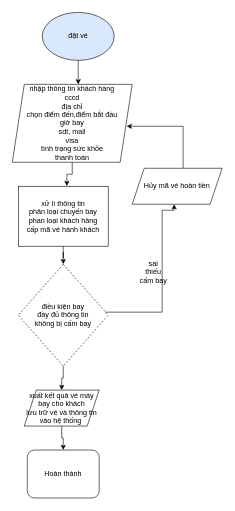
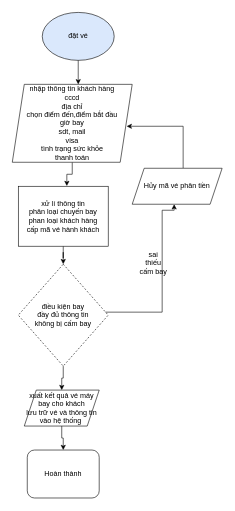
node "Hủy mã vé hoàn tiền": label "Hủy mã vé hoàn tiền" -> "Hủy mã vé phân tiền"
node "sai thiếu cấm bay": moved (153, 276) -> (153, 267)
